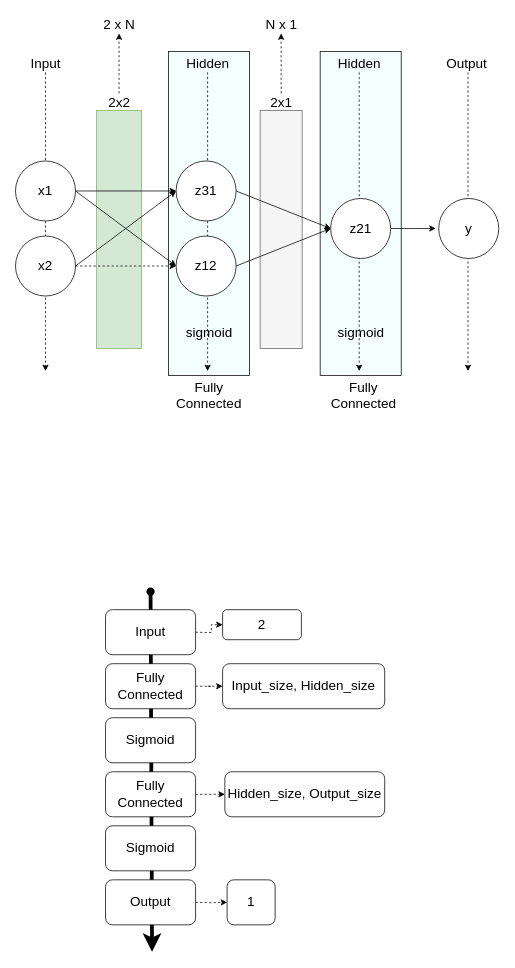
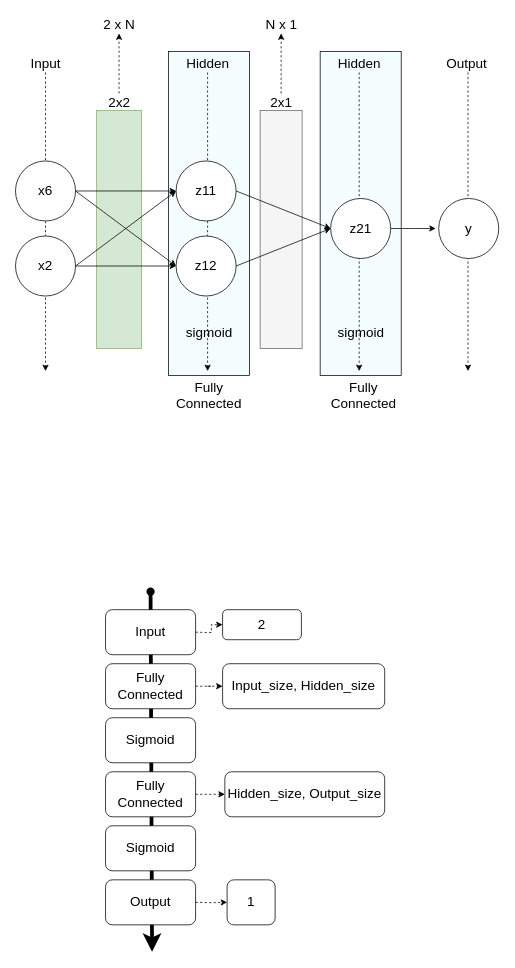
node "x1": label "x1" -> "x6"
node "z31": label "z31" -> "z11"
edge "x2" -> "z12": style dashed -> solid
